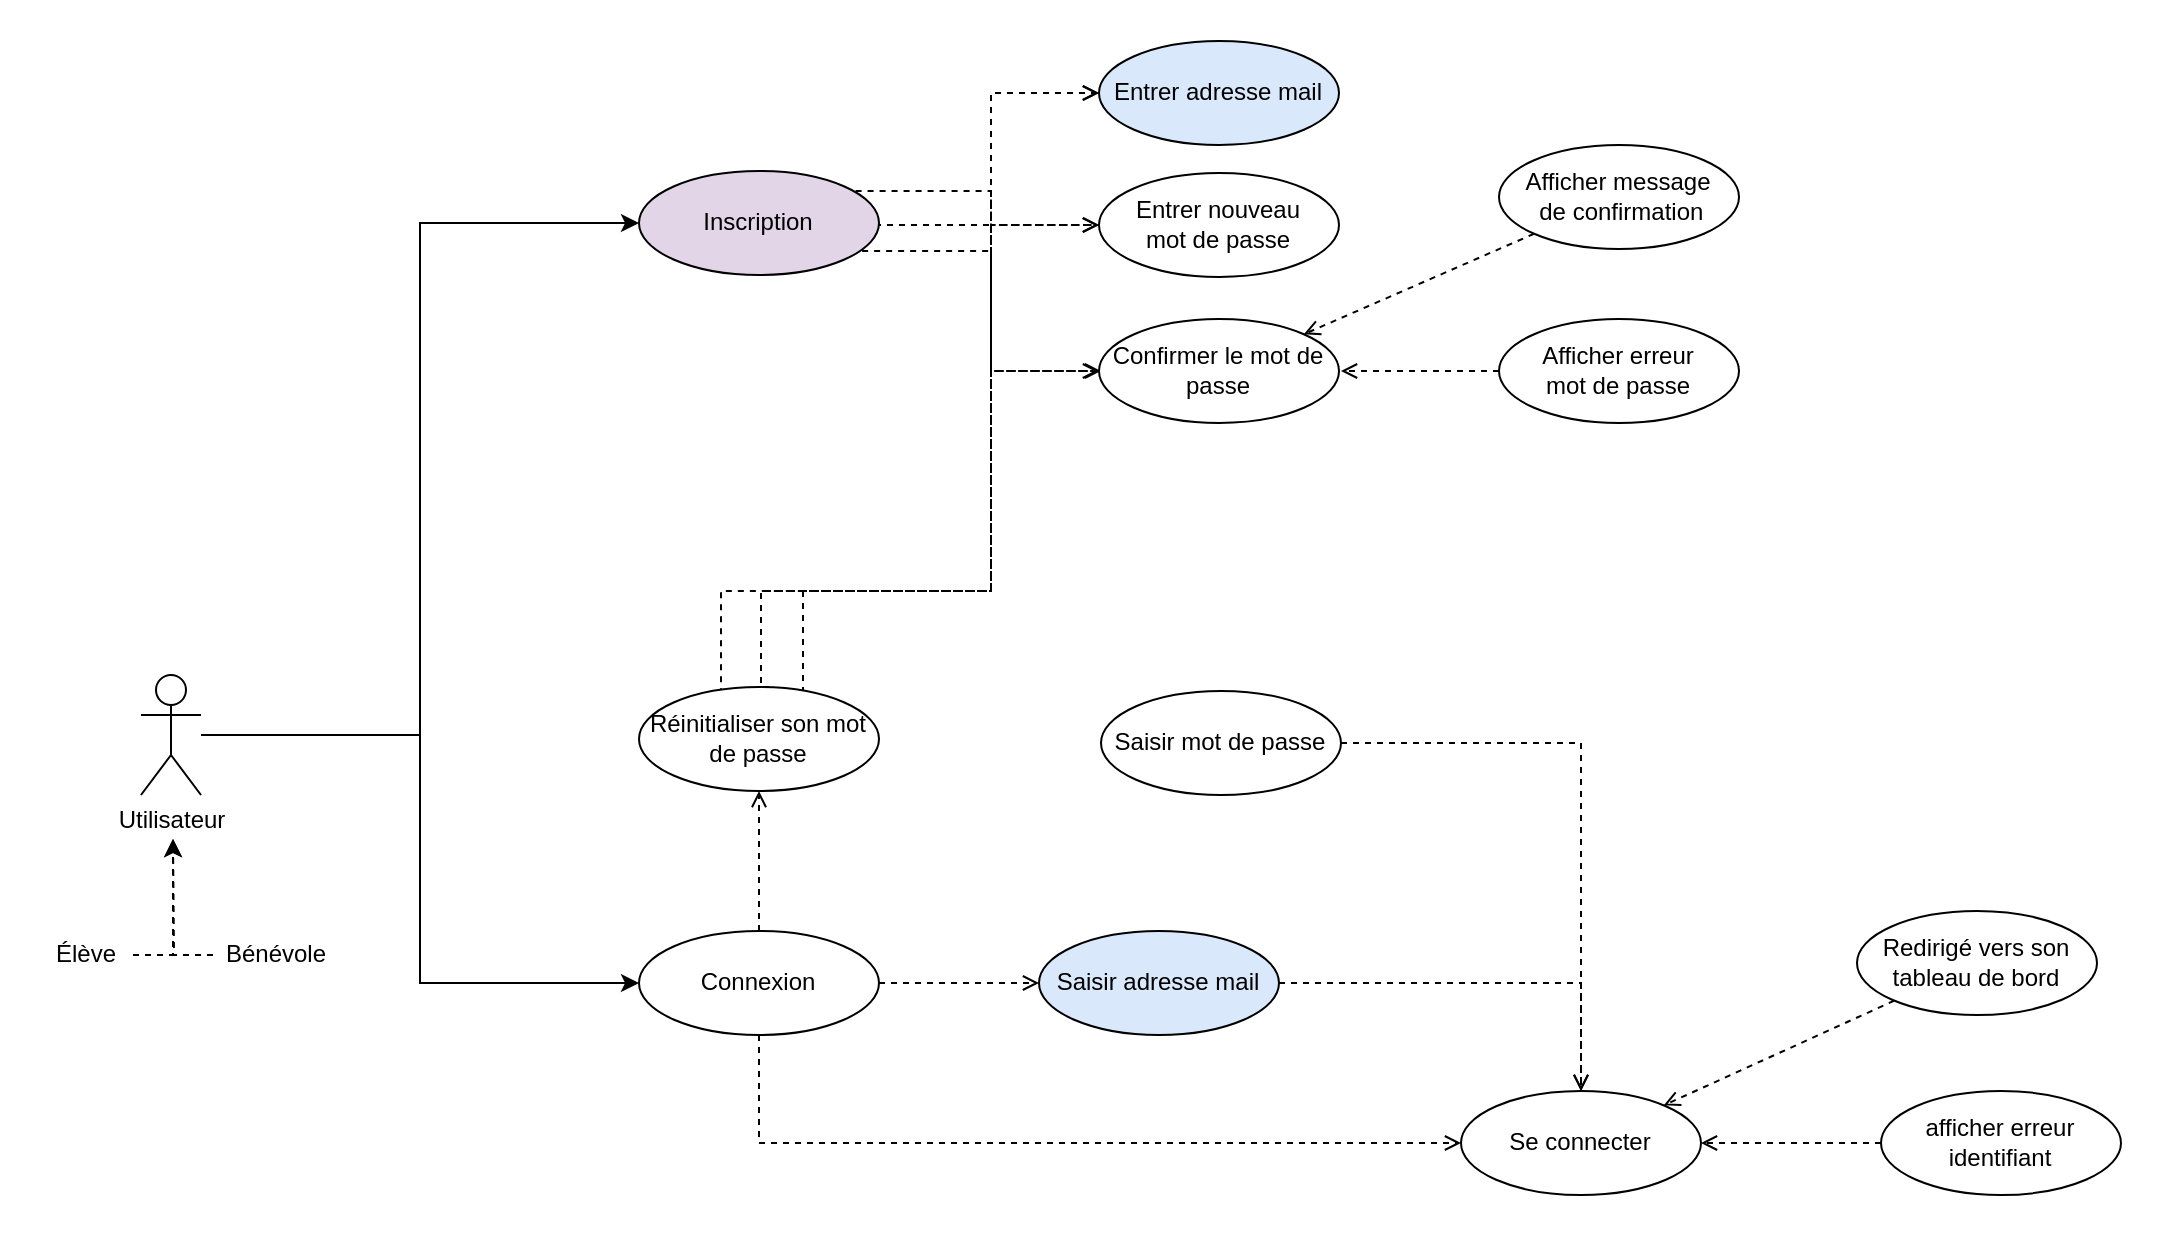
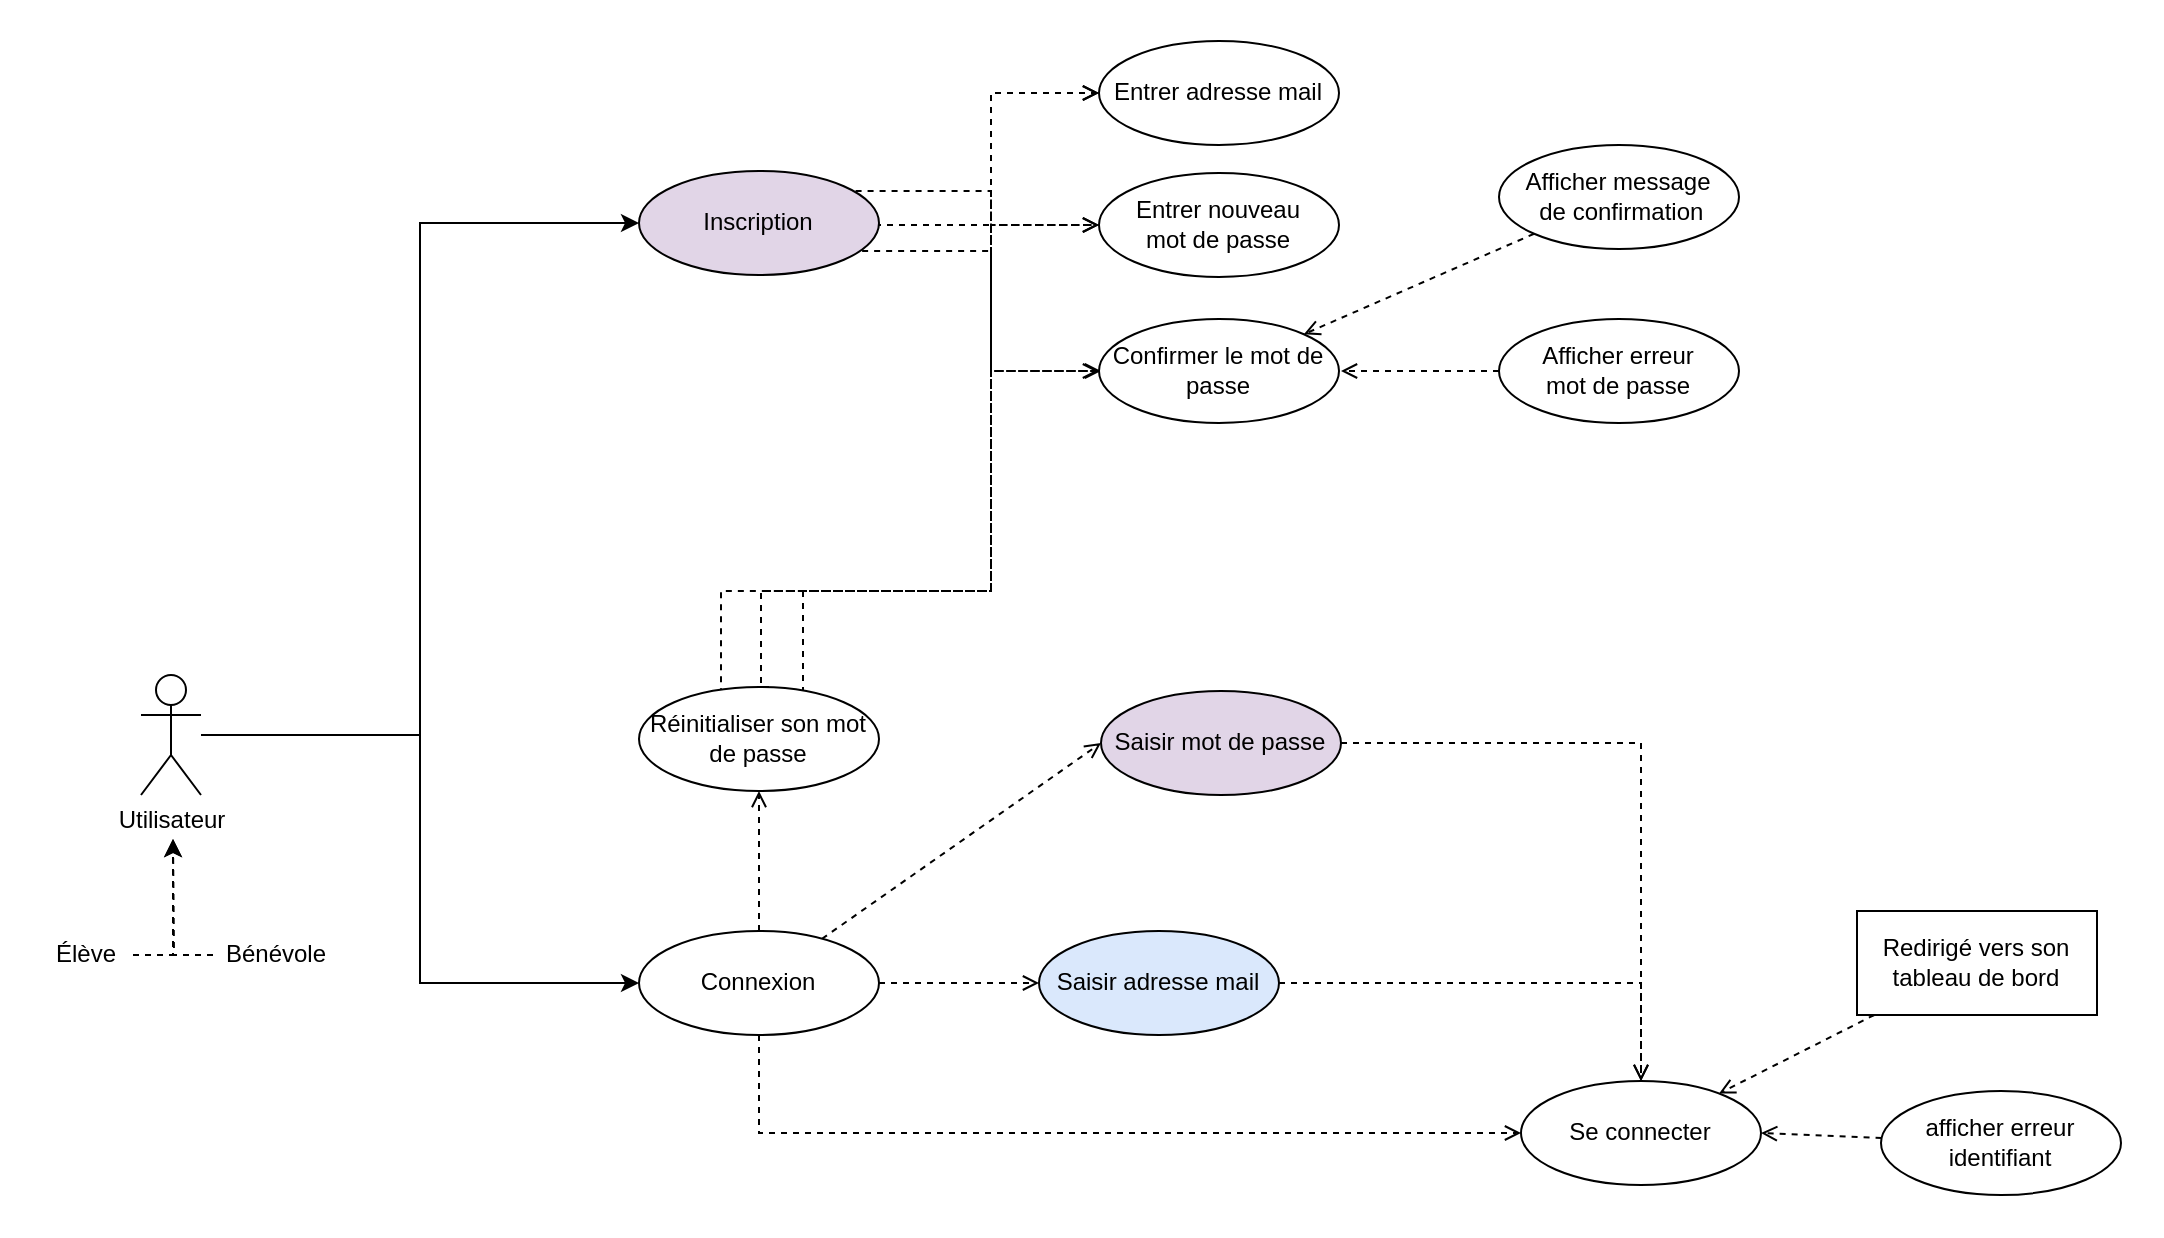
node "Entrer adresse mail": fillcolor #dae8fc -> #ffffff
node "Saisir mot de passe": fillcolor #ffffff -> #e1d5e7
edge "Connexion" -> "Saisir mot de passe": added
node "Redirigé vers son tableau de bord": shape ellipse -> rectangle
node "Se connecter": moved (1581, 1143) -> (1641, 1133)
